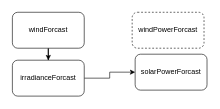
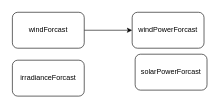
node "windPowerForcast": style dashed -> solid
edge "windForcast" -> "irradianceForcast": now "windForcast" -> "windPowerForcast"
edge "irradianceForcast" -> "solarPowerForcast": removed
